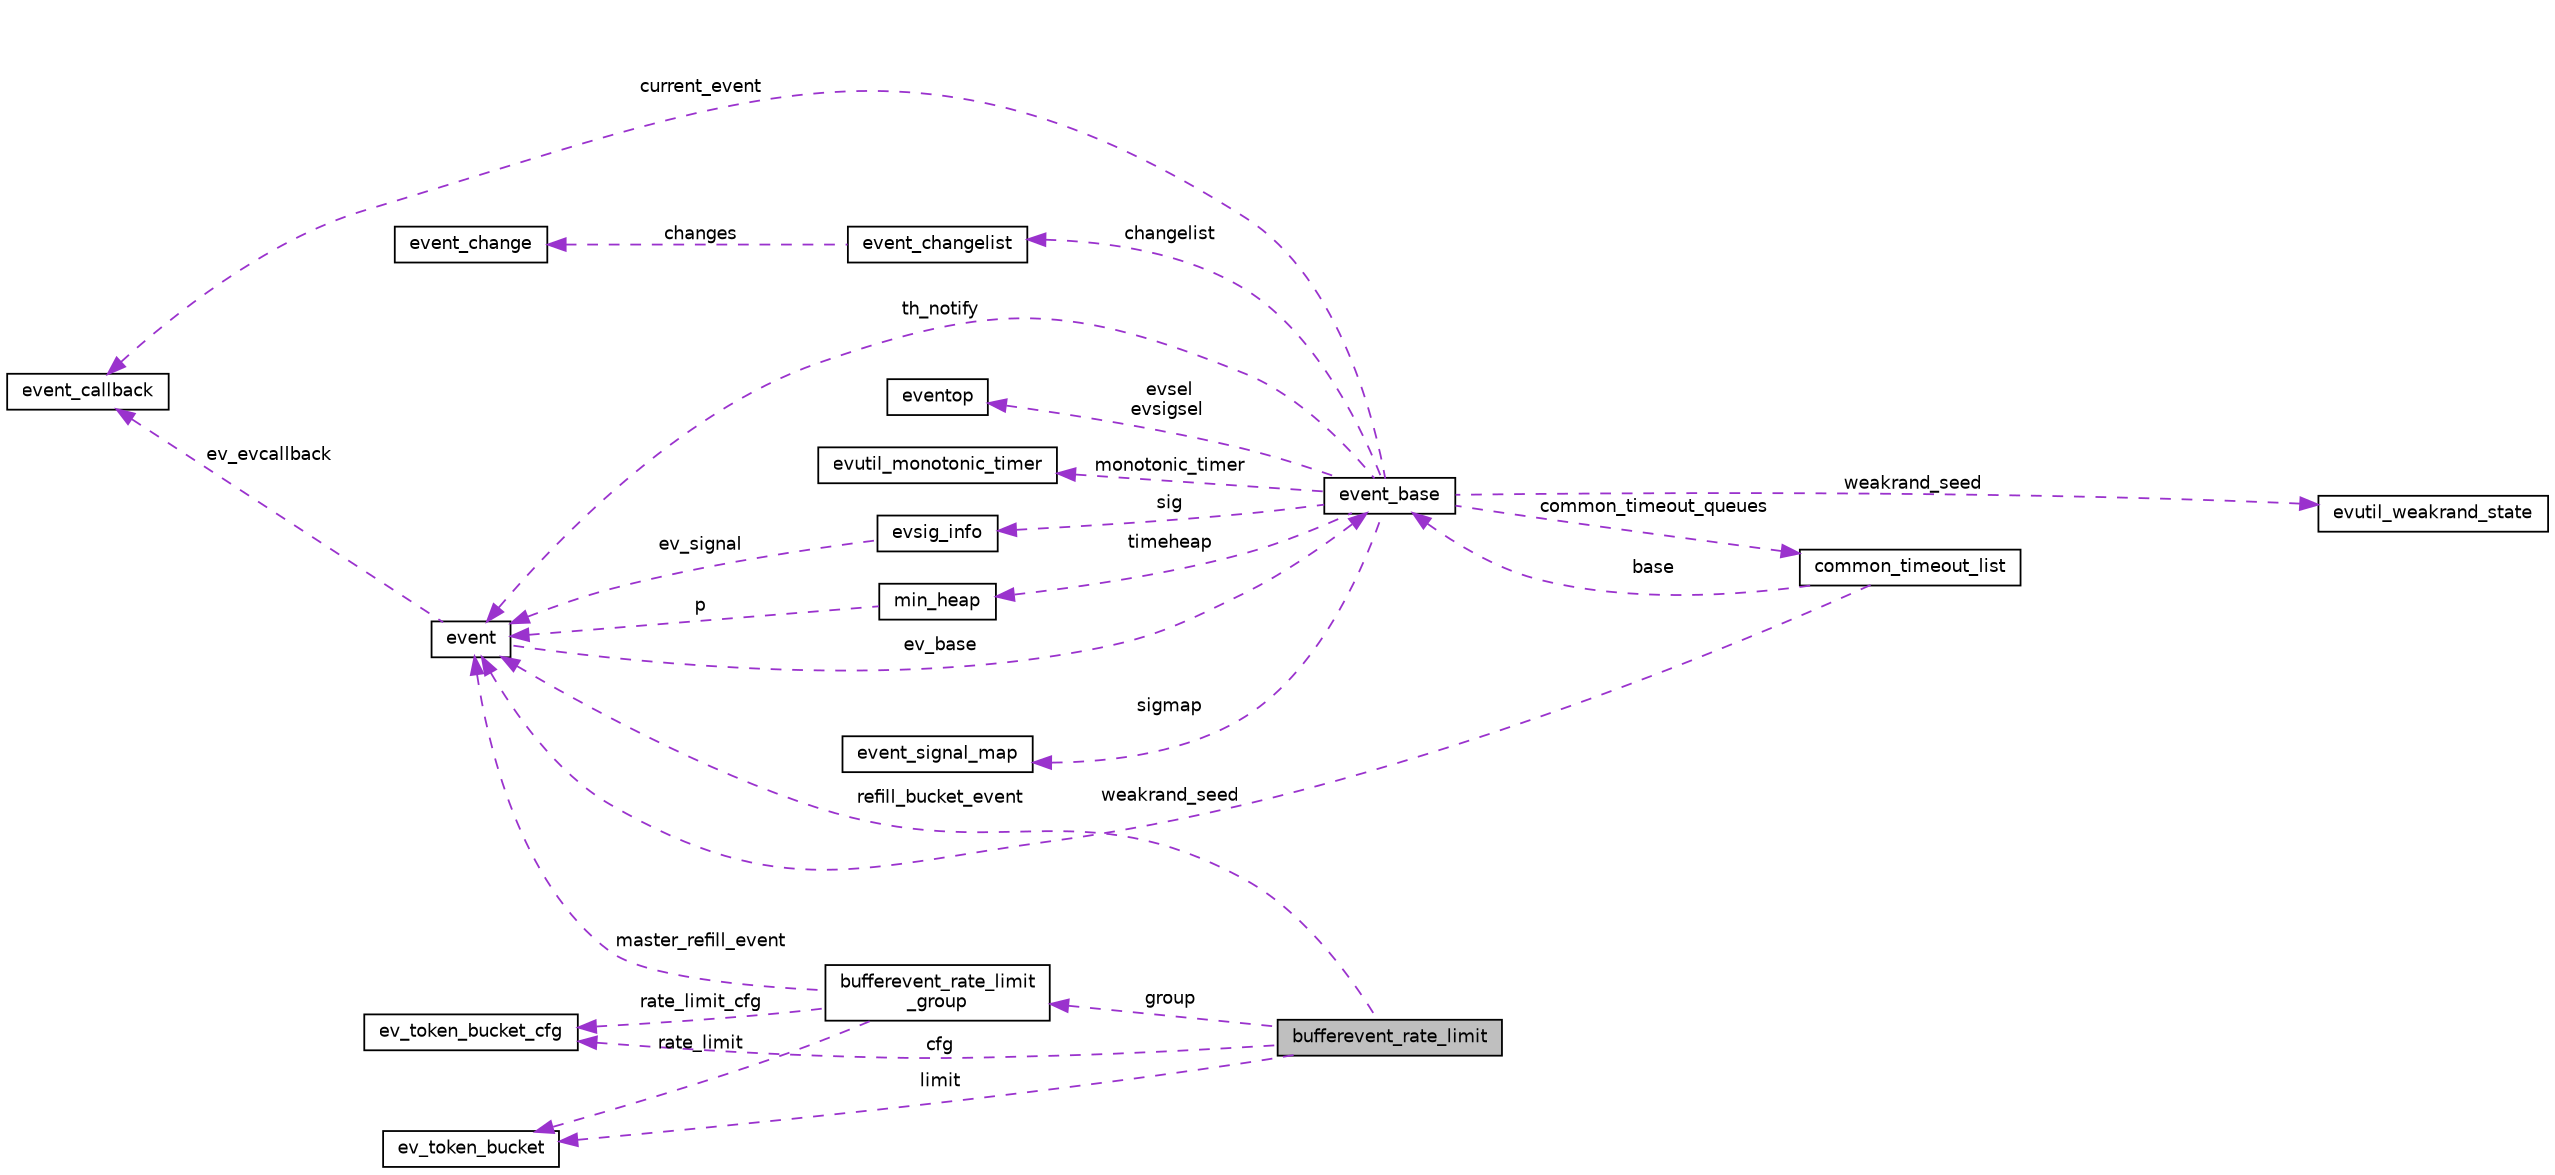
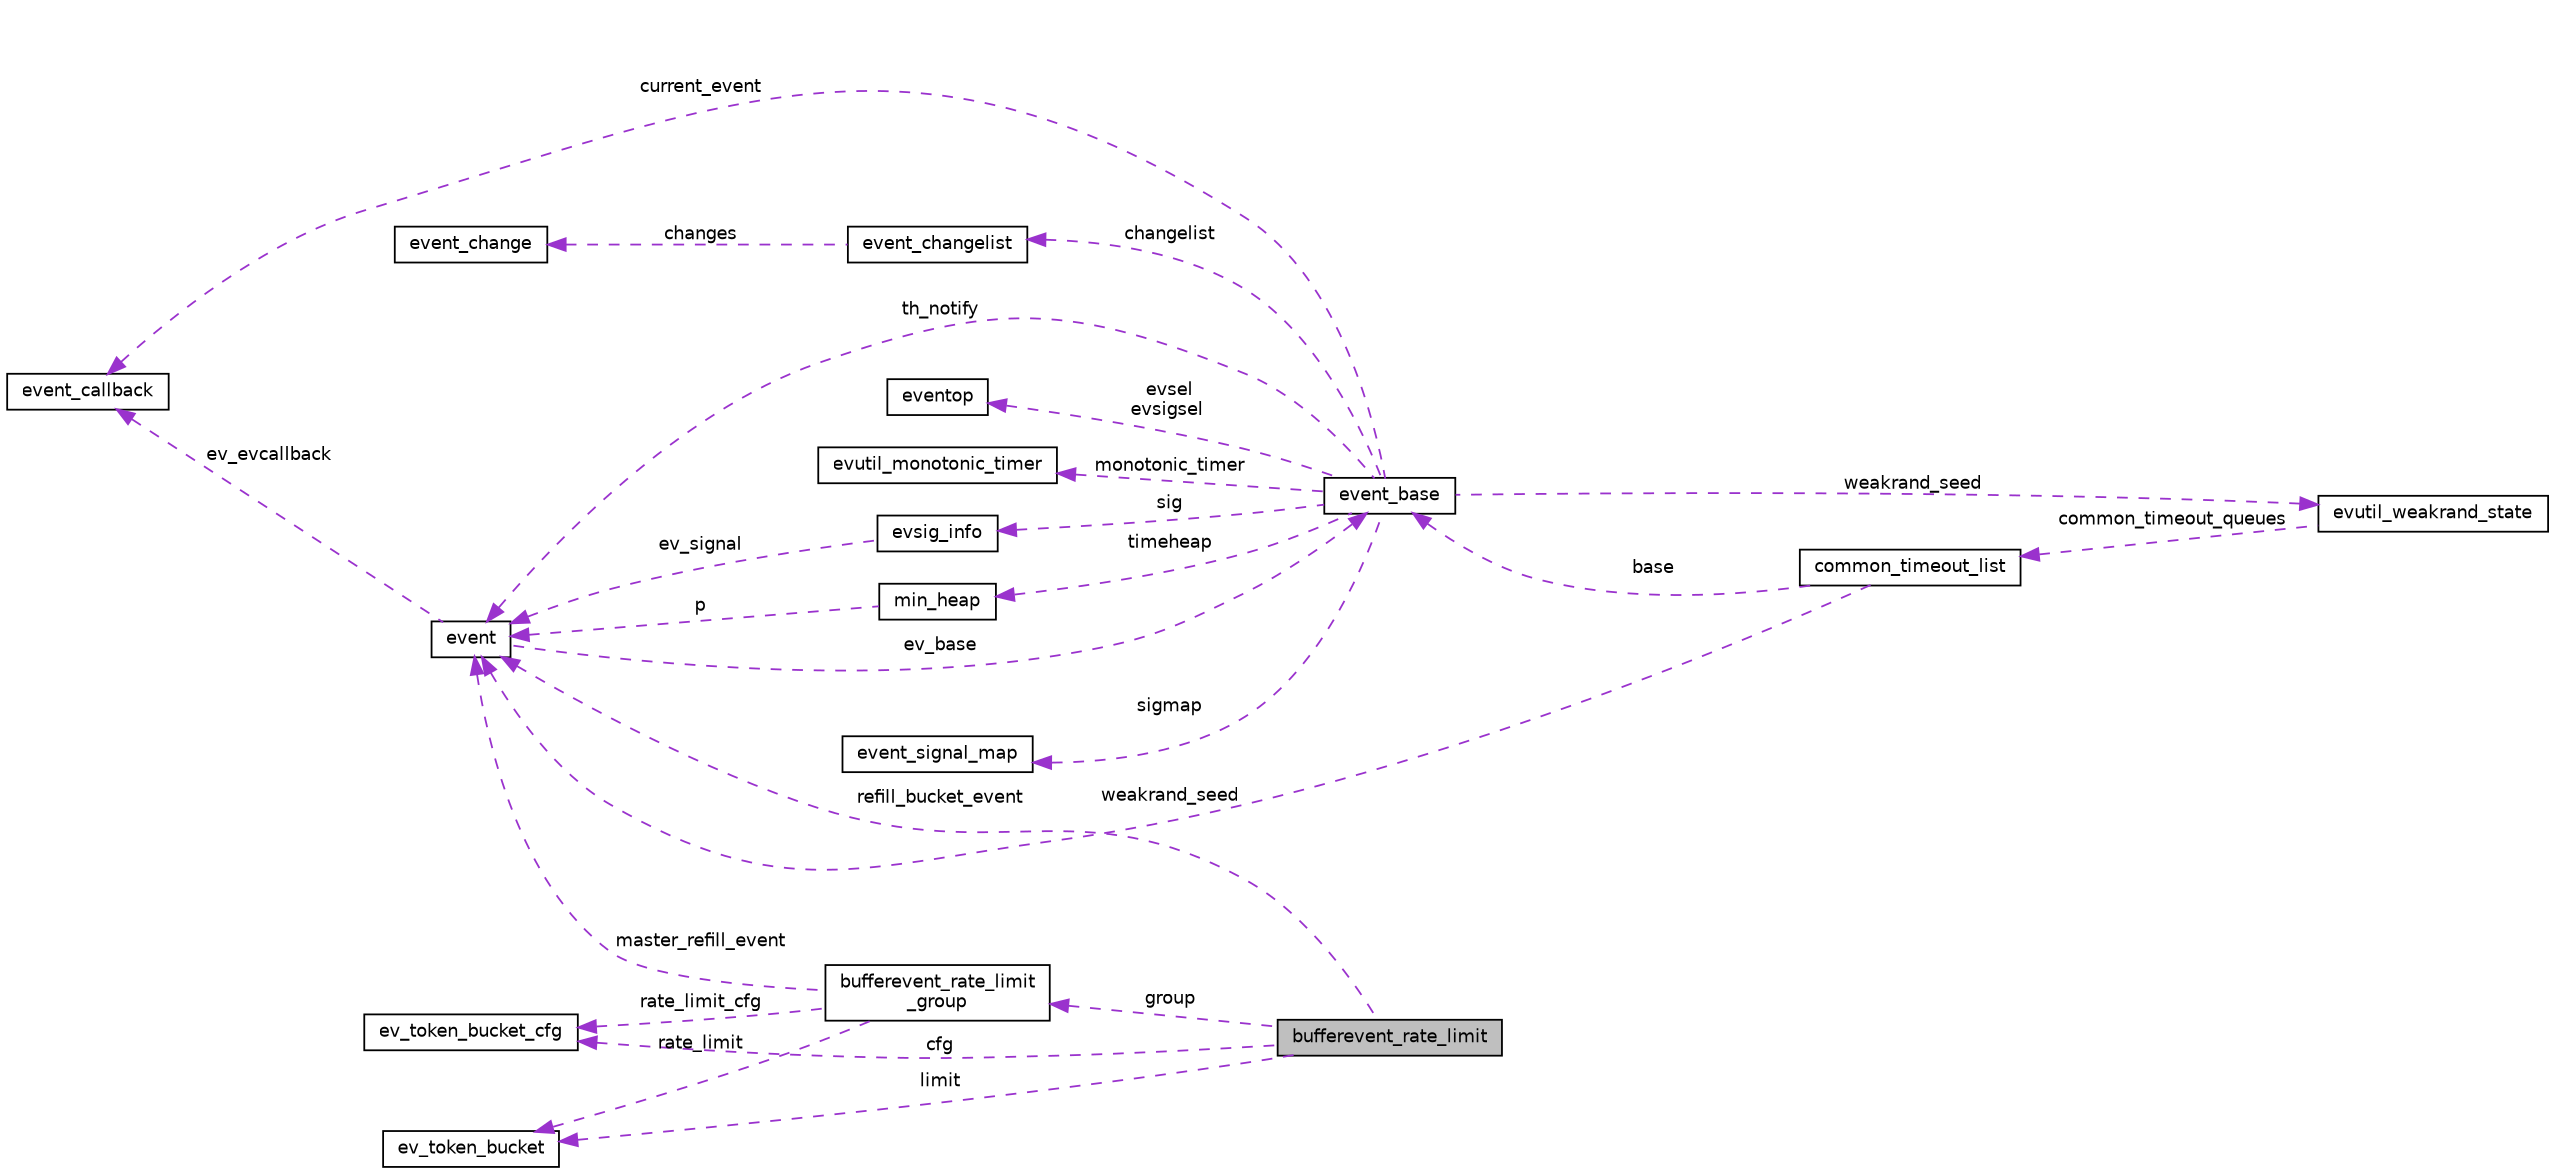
edge "event_base" -> "common_timeout_list": now "evutil_weakrand_state" -> "common_timeout_list"
